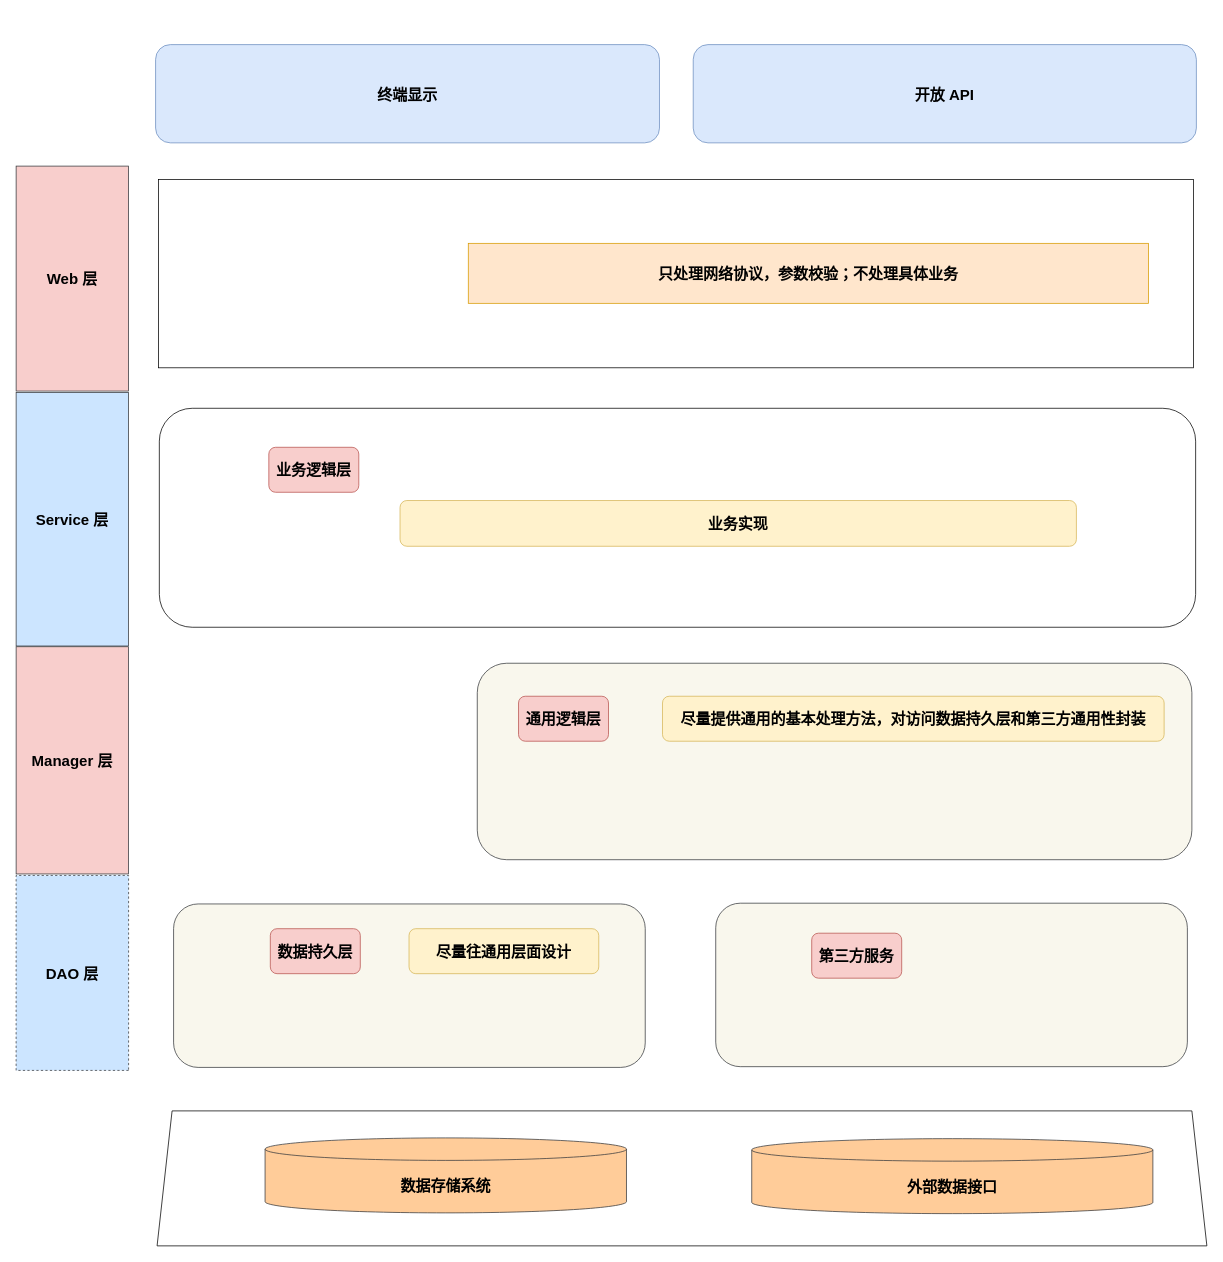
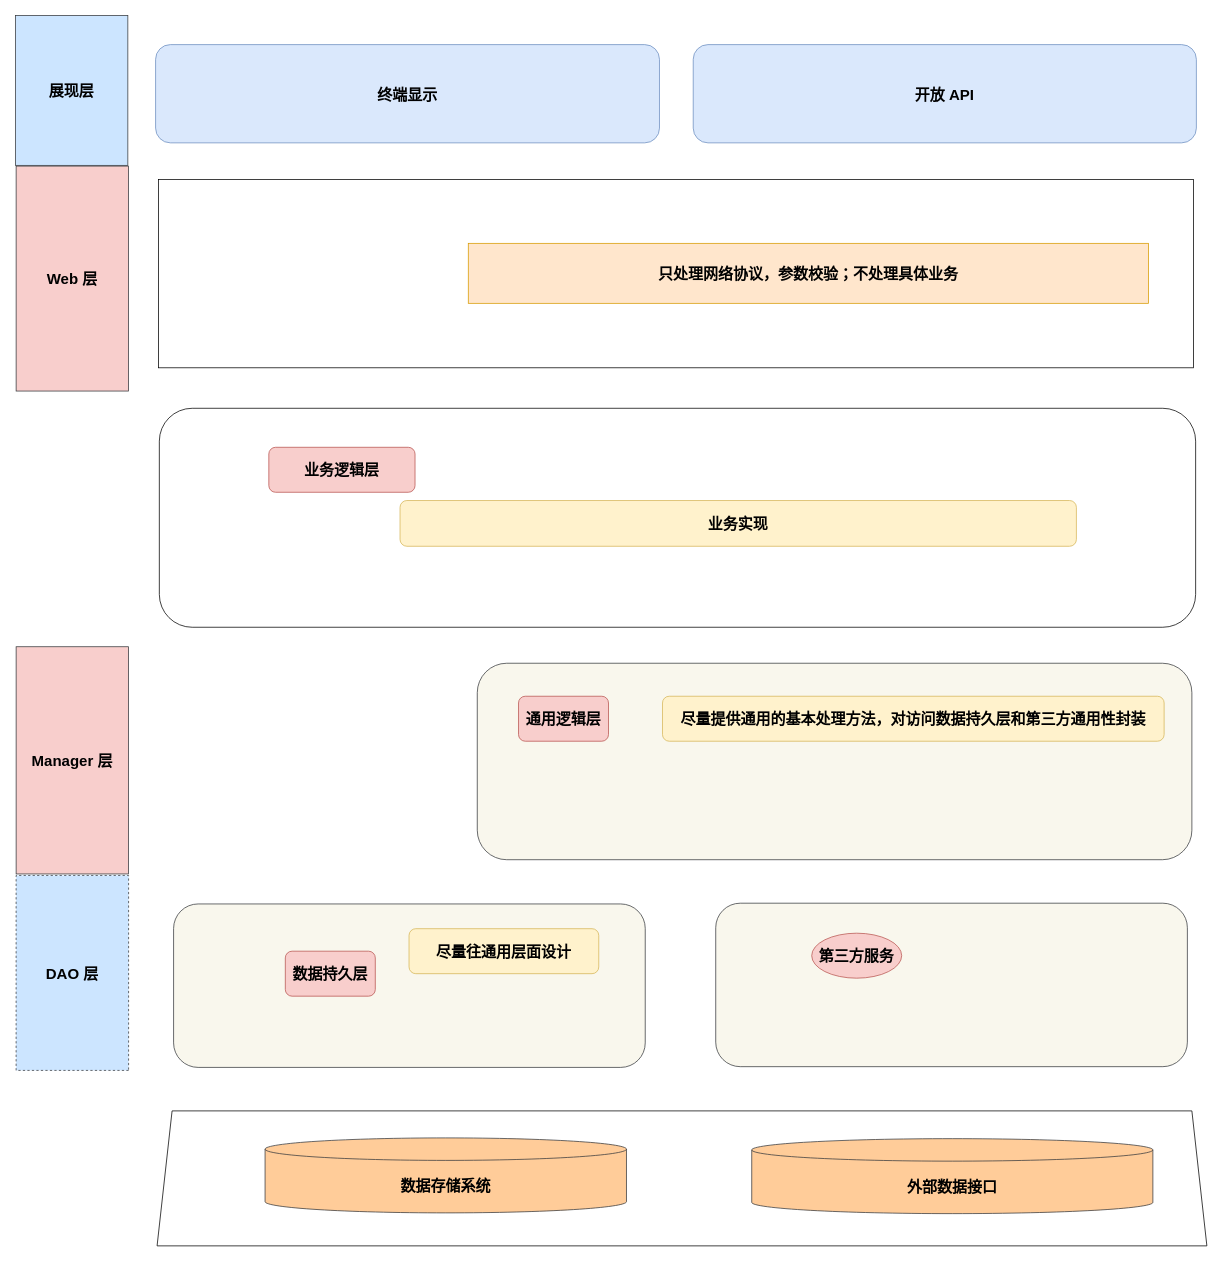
node "展现层": added
node "业务逻辑层": size 90x45 -> 146x45
node "Service 层": removed
node "数据持久层": moved (315, 951) -> (330, 974)
node "第三方服务": shape rounded rectangle -> ellipse
